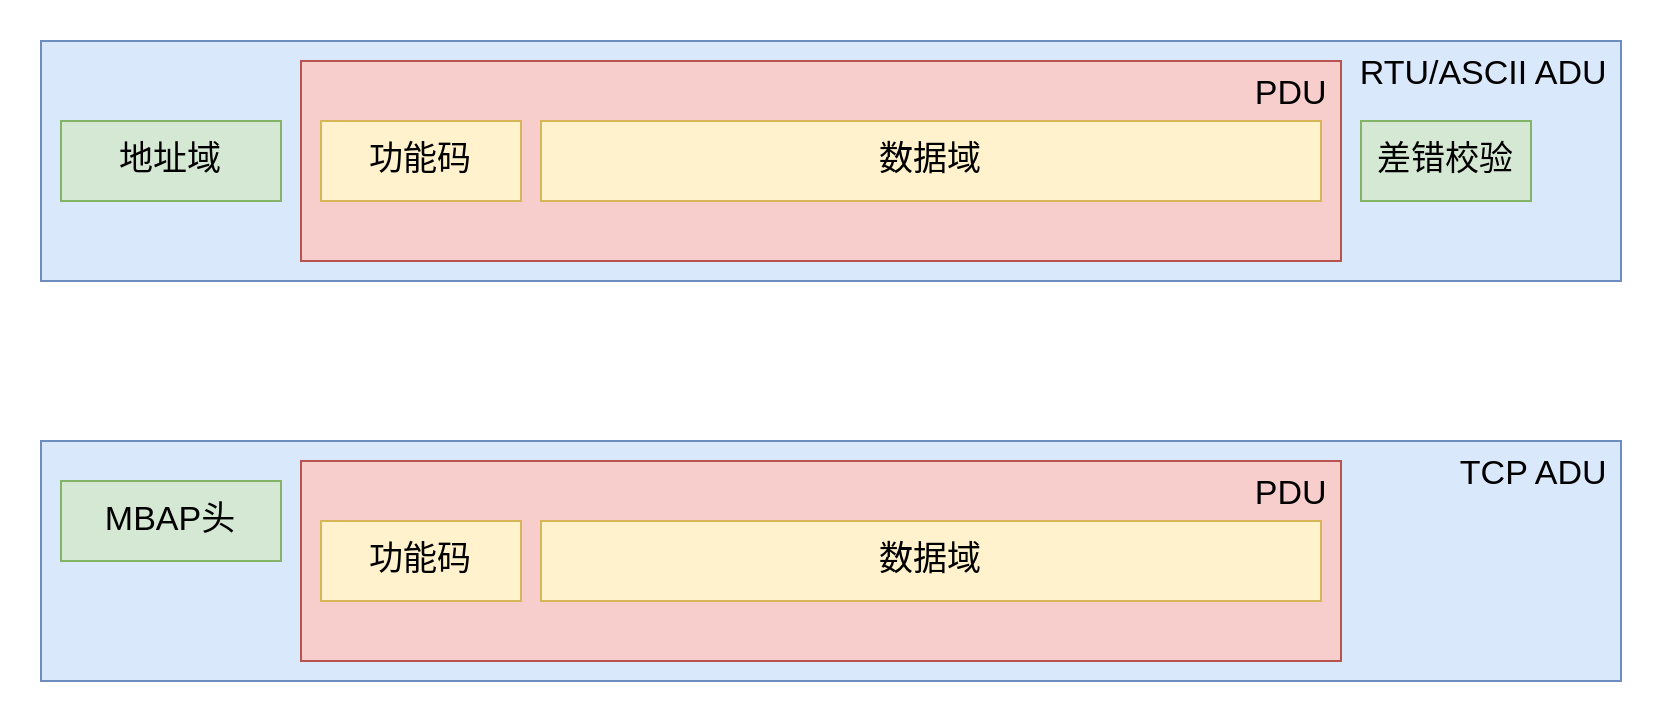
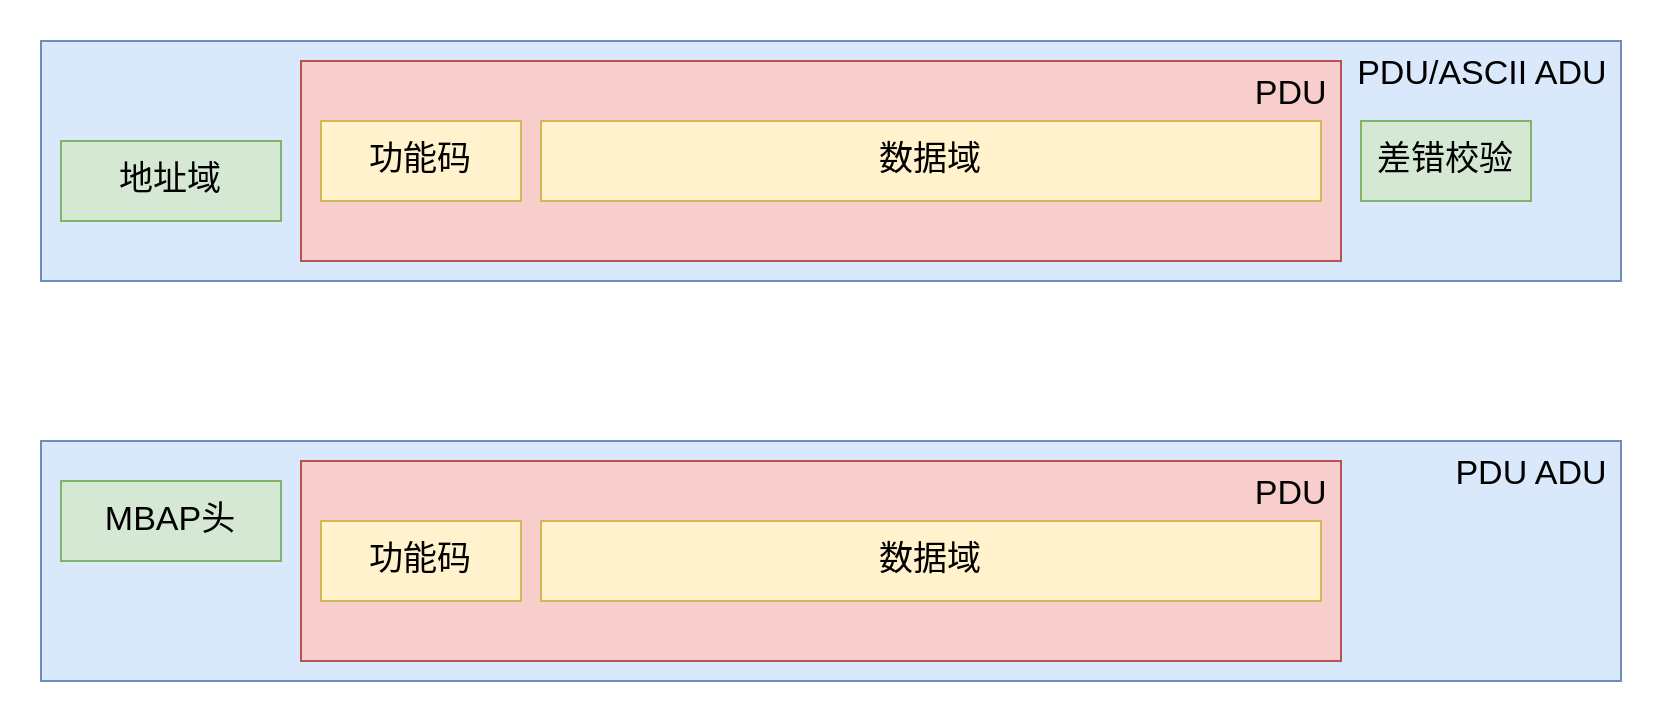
node "RTU/ASCII ADU": label "RTU/ASCII ADU" -> "PDU/ASCII ADU"
node "地址域": moved (171, 161) -> (171, 181)
node "TCP ADU": label "TCP ADU" -> "PDU ADU"
